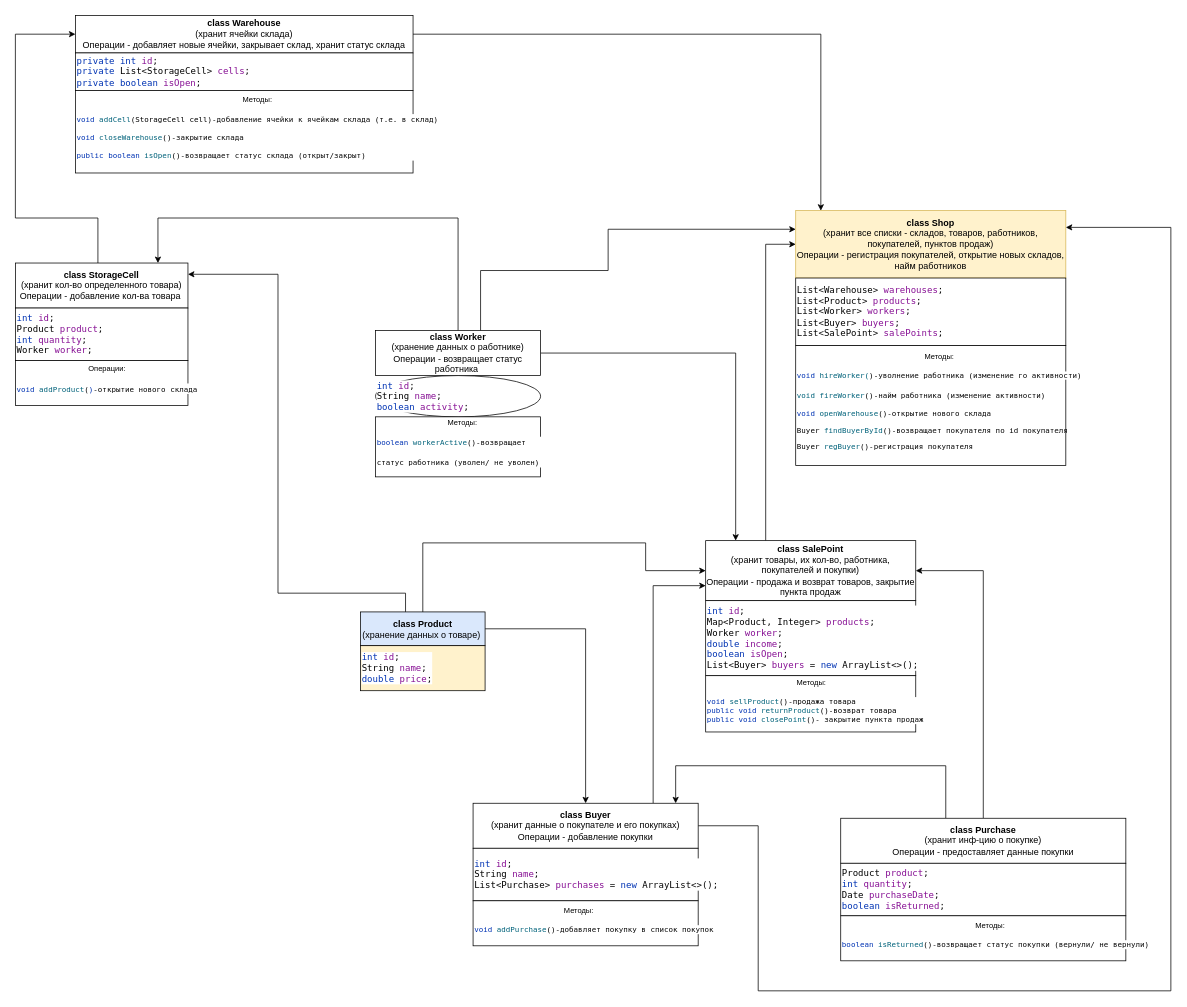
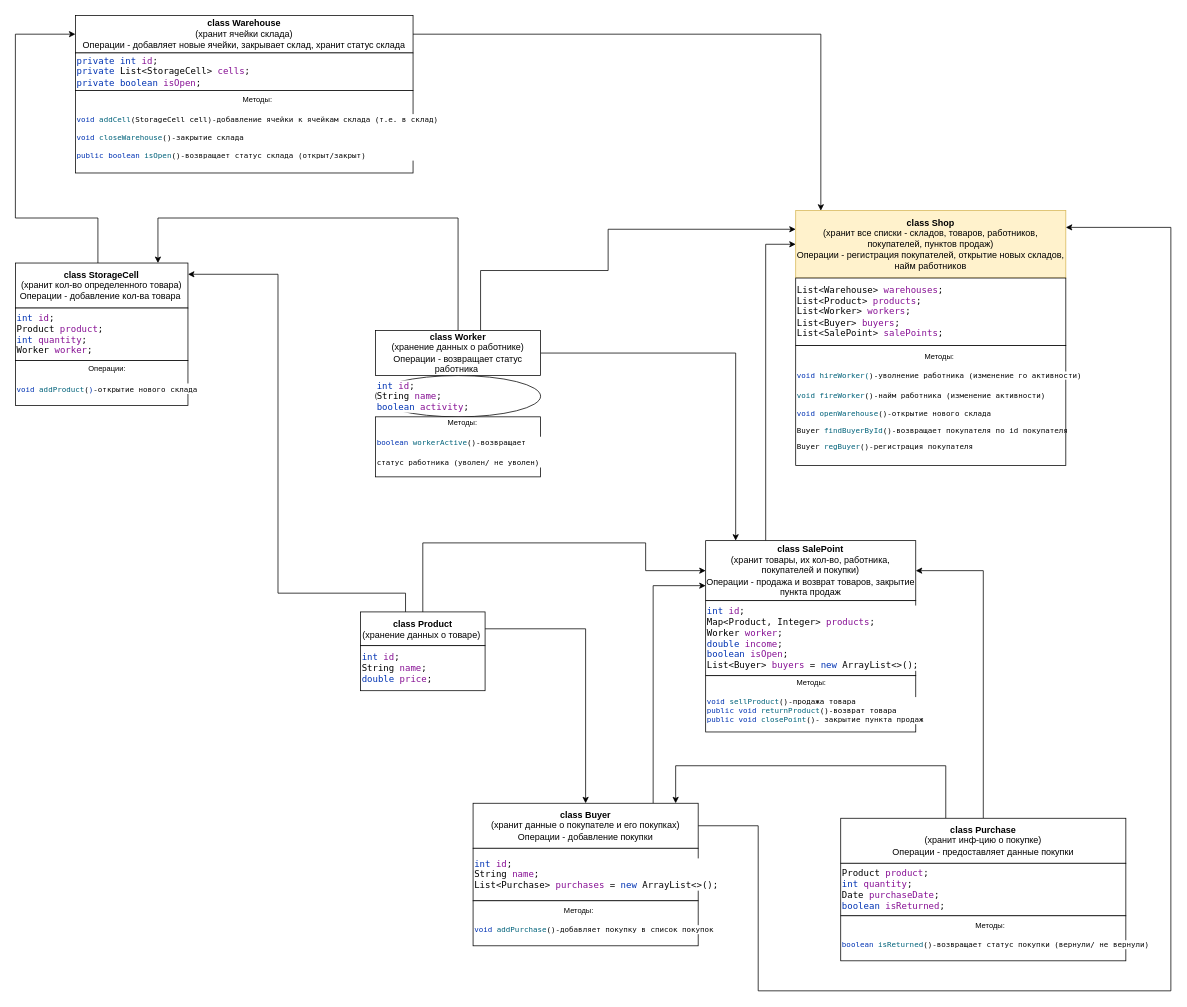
node "class Product (хранение данных о товаре)": fillcolor #dae8fc -> #ffffff
node "int id; String name; double price;": fillcolor #fff2cc -> #ffffff
